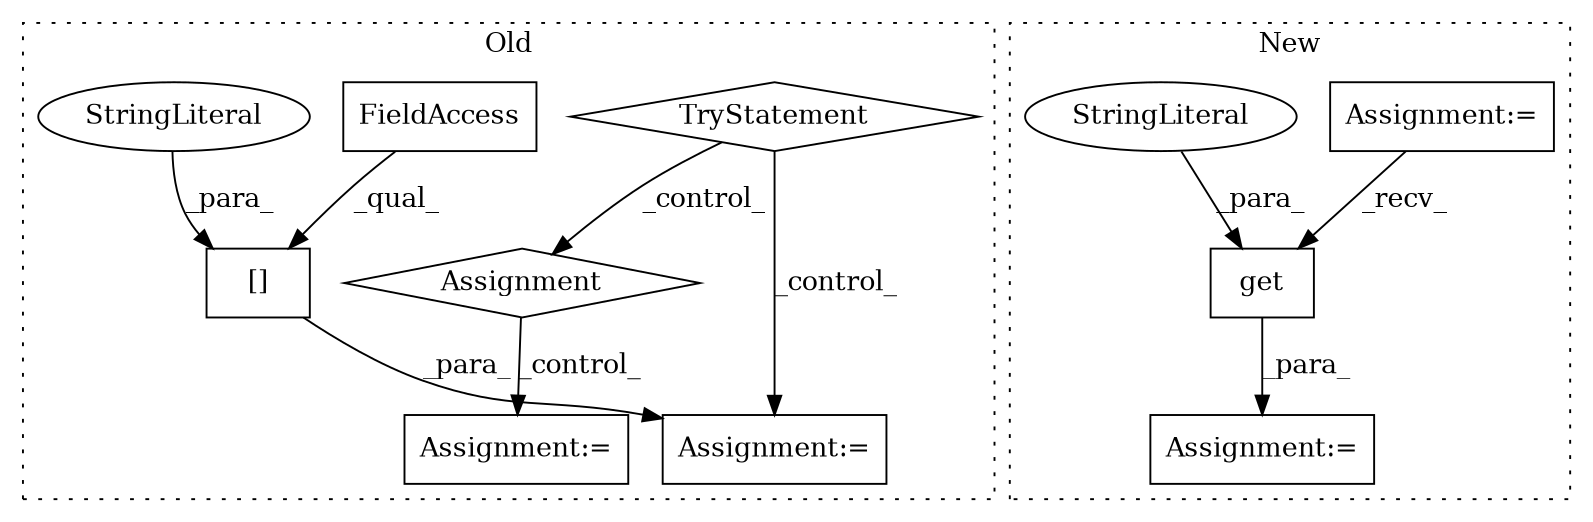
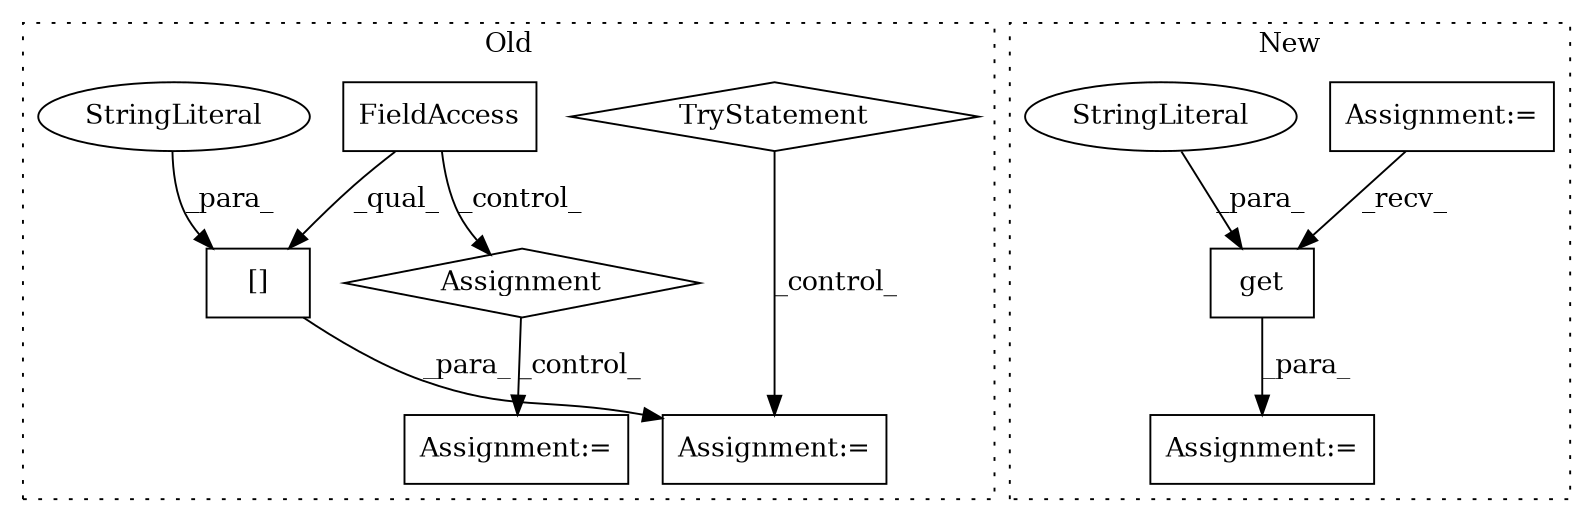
edge "TryStatement" -> "Assignment": now "FieldAccess" -> "Assignment"
